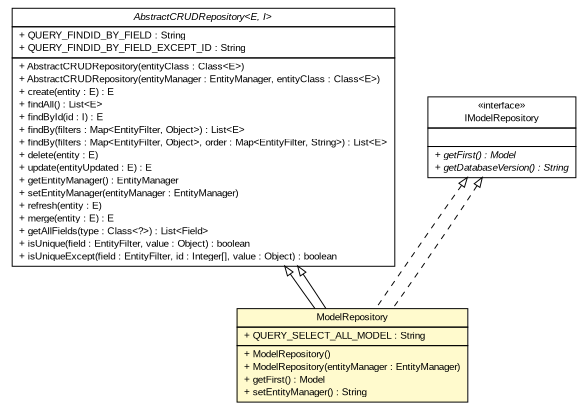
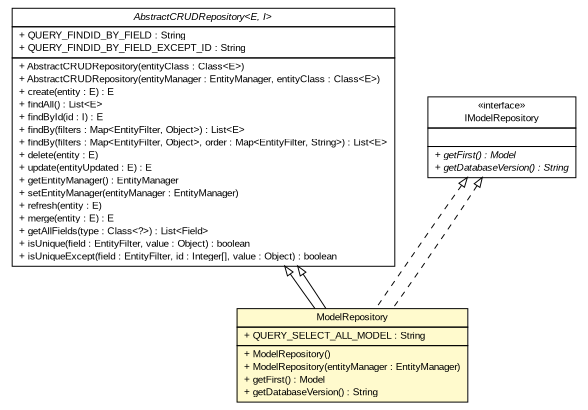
node "ModelRepository": text "+ setEntityManager() : String" -> "+ getDatabaseVersion() : String"
